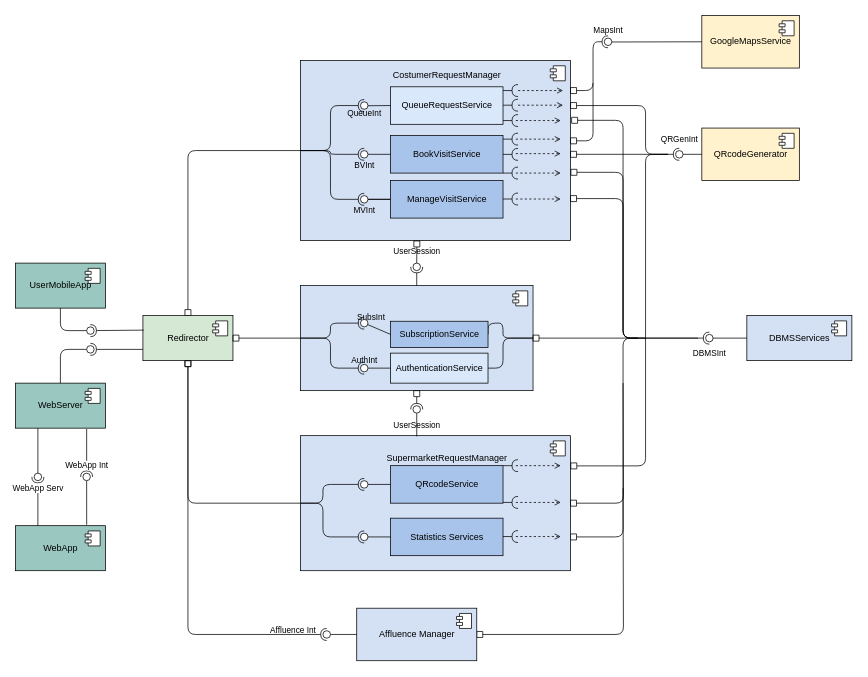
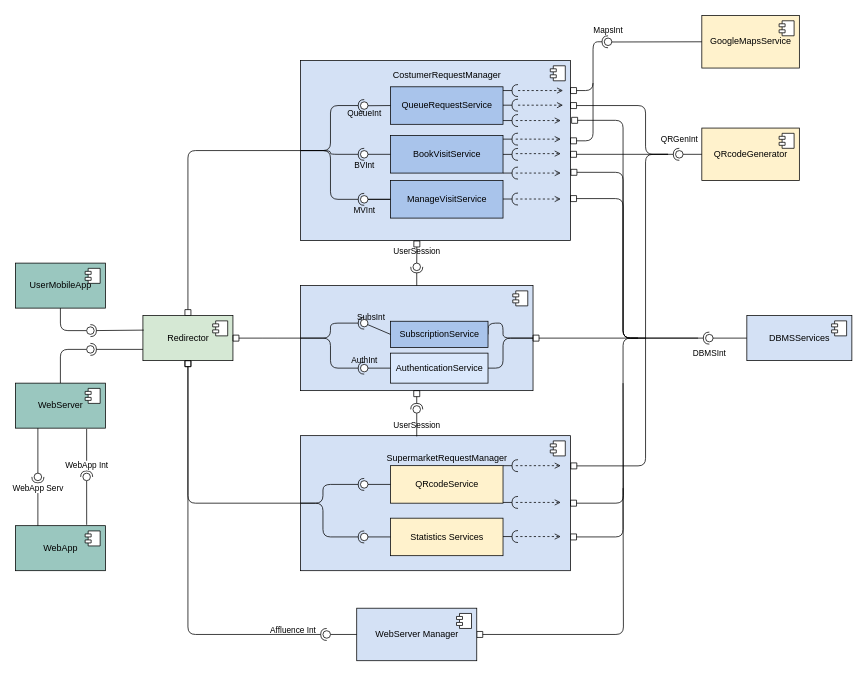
node "QueueRequestService": fillcolor #dae8fc -> #a9c4eb
node "QRcodeService": fillcolor #a9c4eb -> #fff2cc
node "Statistics Services": fillcolor #a9c4eb -> #fff2cc
node "Affluence Manager": label "Affluence Manager" -> "WebServer Manager"
